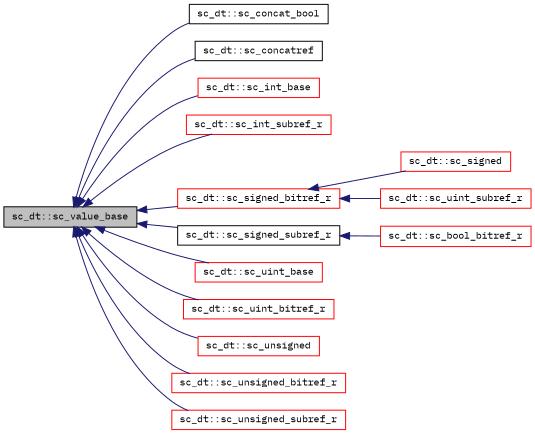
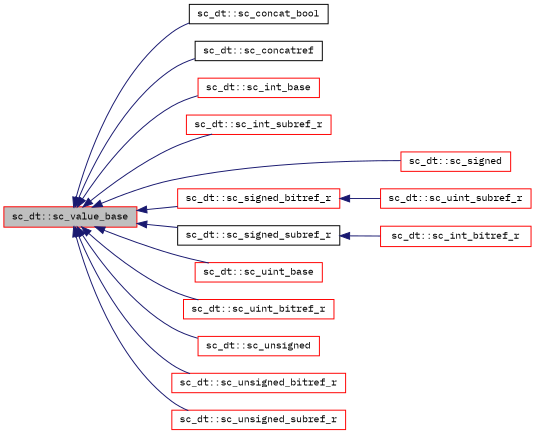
edge "sc_dt::sc_signed" -> "sc_dt::sc_signed_bitref_r": now "sc_dt::sc_signed" -> "sc_dt::sc_value_base"
node "sc_dt::sc_value_base": color black -> red
node "sc_dt::sc_bool_bitref_r": label "sc_dt::sc_bool_bitref_r" -> "sc_dt::sc_int_bitref_r"
